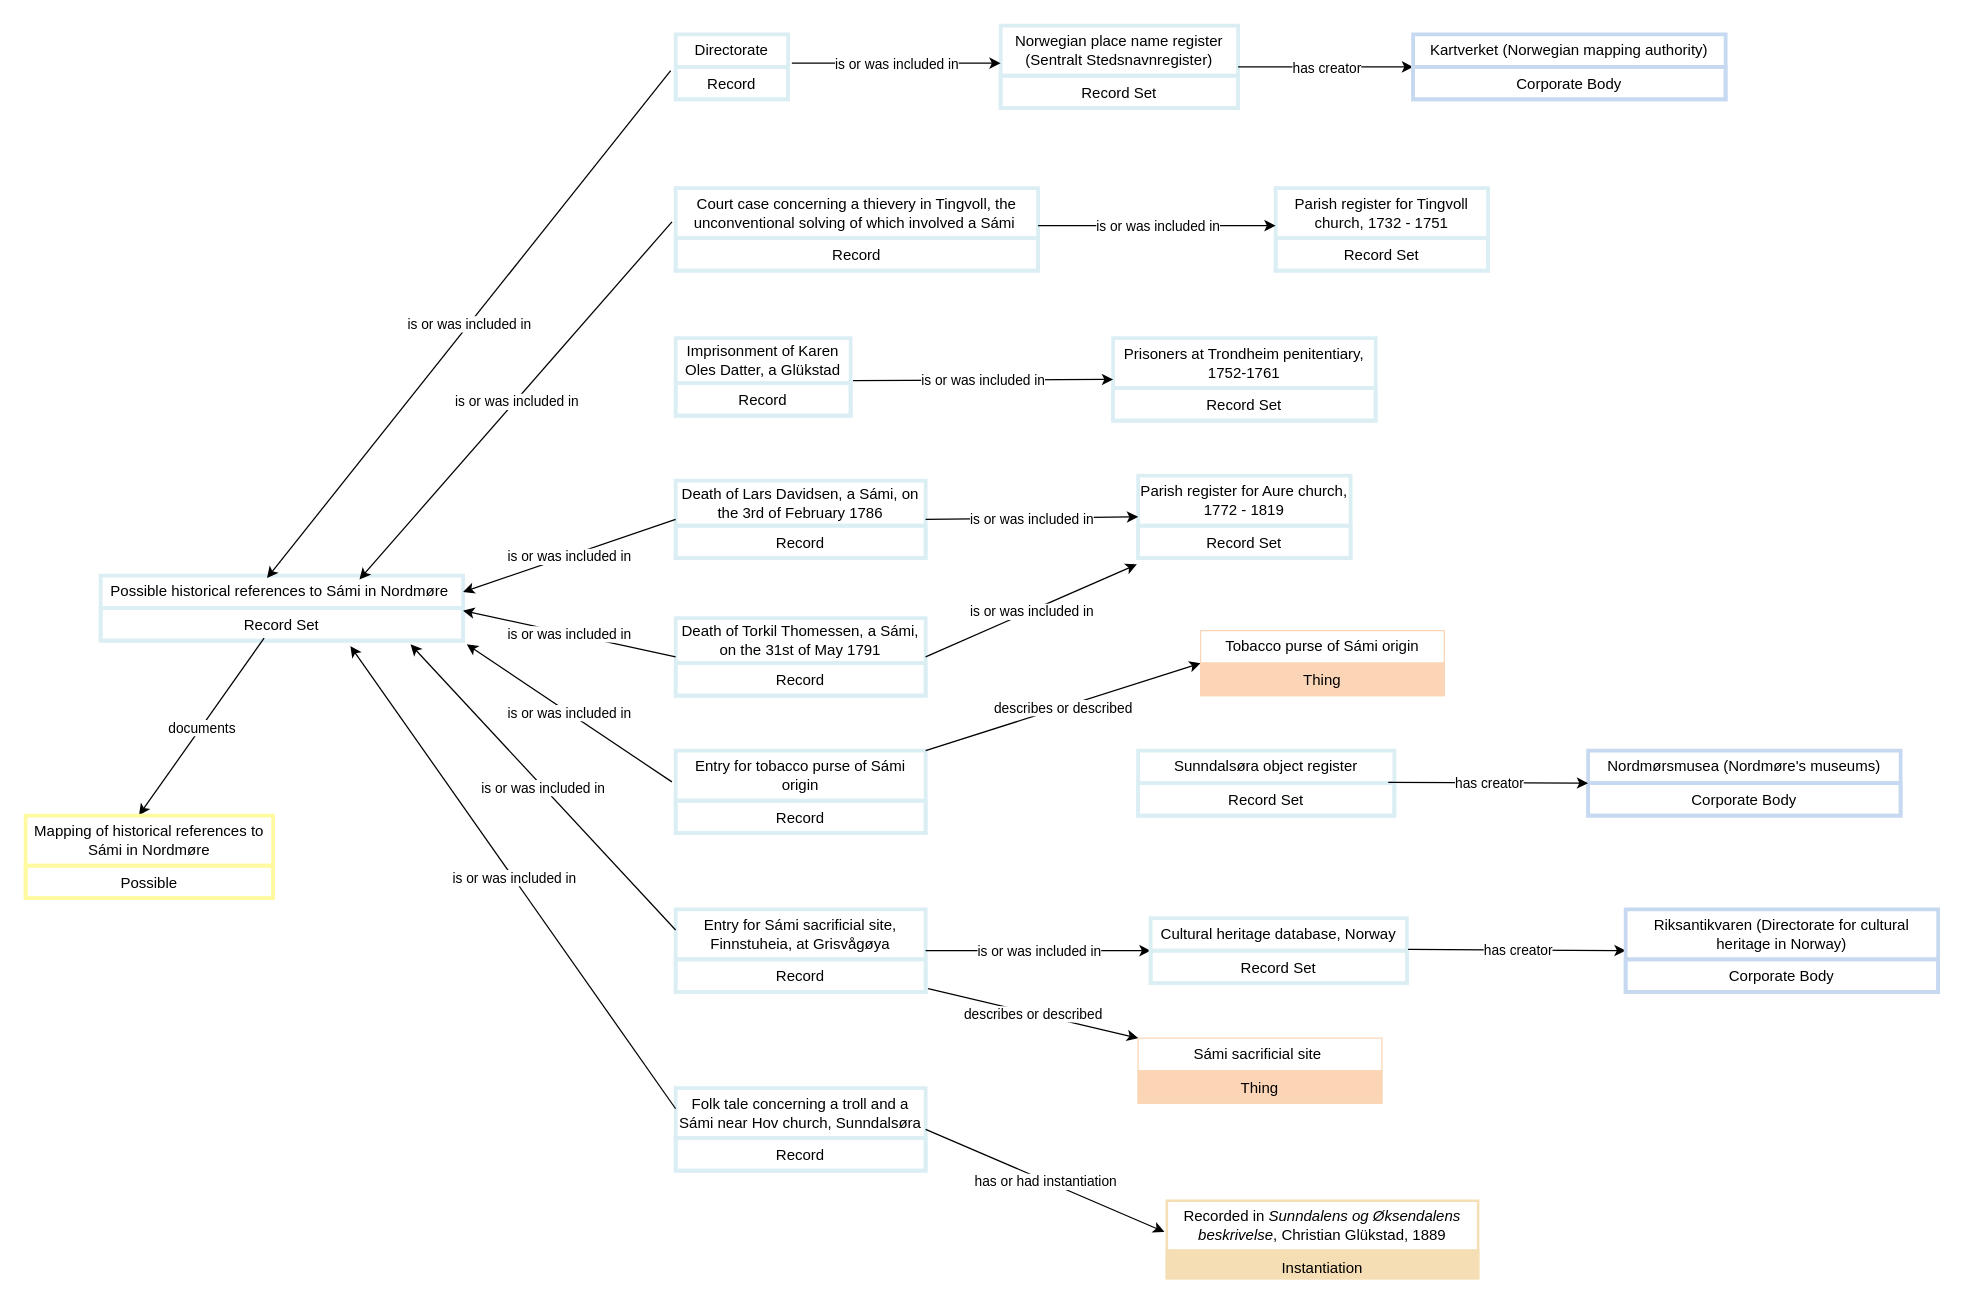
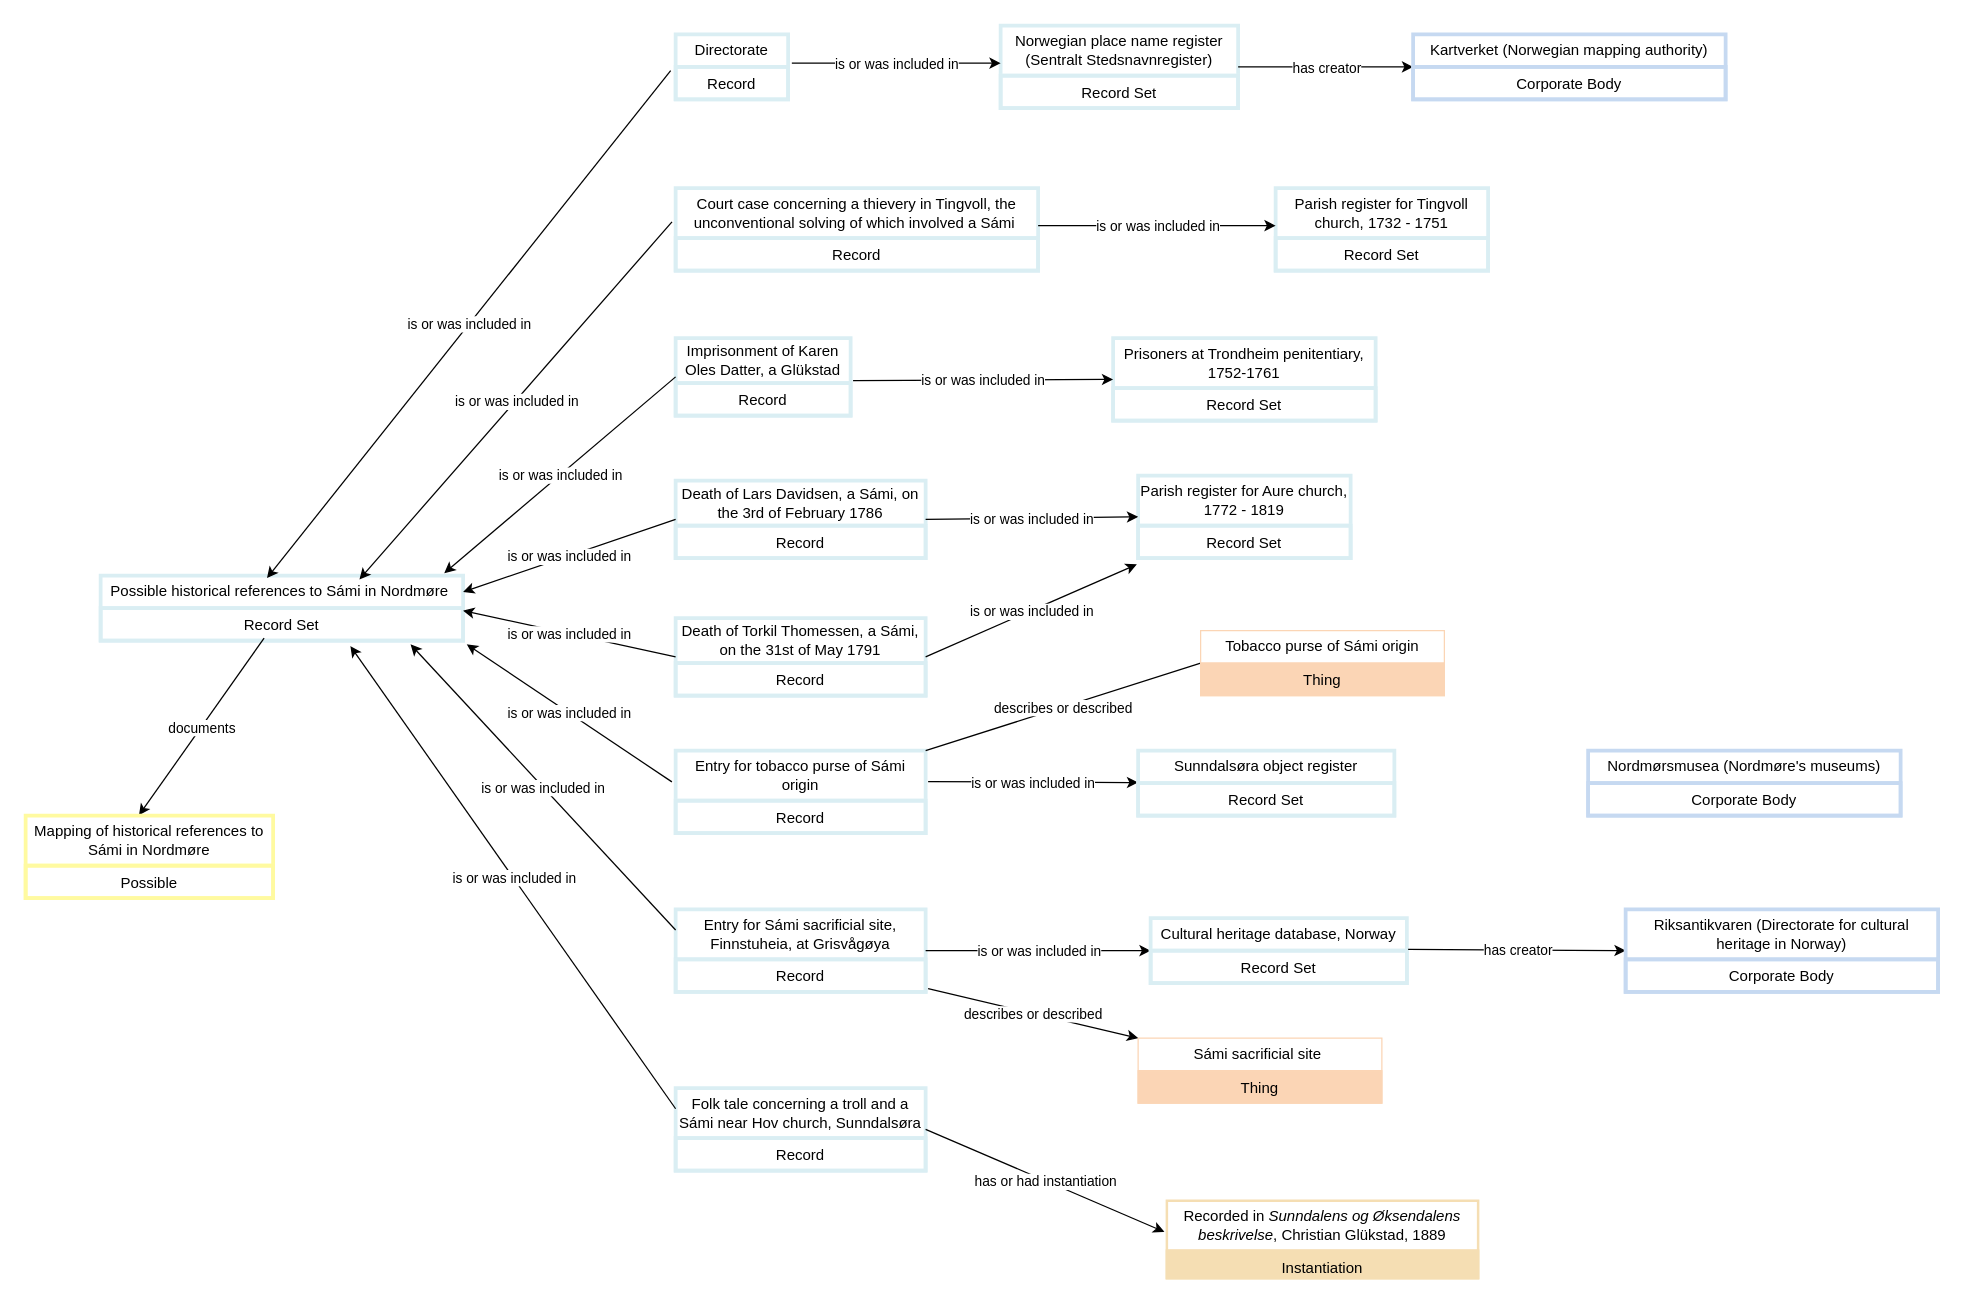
edge "Imprisonment of Karen Oles Datter, a Glükstad" -> "Possible historical references to Sámi in Nordmøre": added, label "is or was included in"
edge "Entry for tobacco purse of Sámi origin" -> "Tobacco purse of Sámi origin": arrowhead classic -> none
edge "Entry for tobacco purse of Sámi origin" -> "Sunndalsøra object register": added, label "is or was included in"
edge "Sunndalsøra object register" -> "Nordmørsmusea (Nordmøre's museums)": removed, label "has creator"
